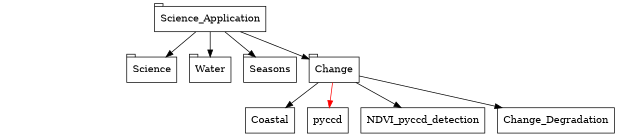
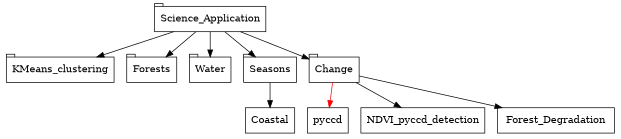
node "KMeans_clustering": added
node "Science": label "Science" -> "Forests"
edge "Change" -> "Coastal": now "Seasons" -> "Coastal"
node "Change_Degradation": label "Change_Degradation" -> "Forest_Degradation"
